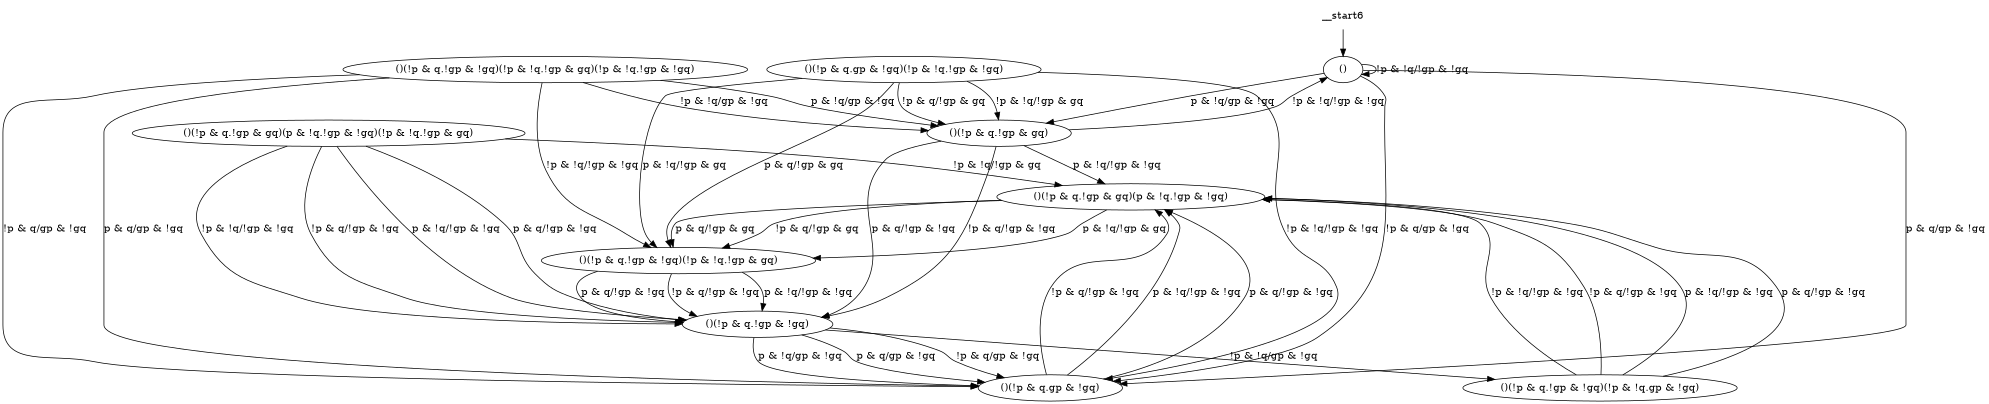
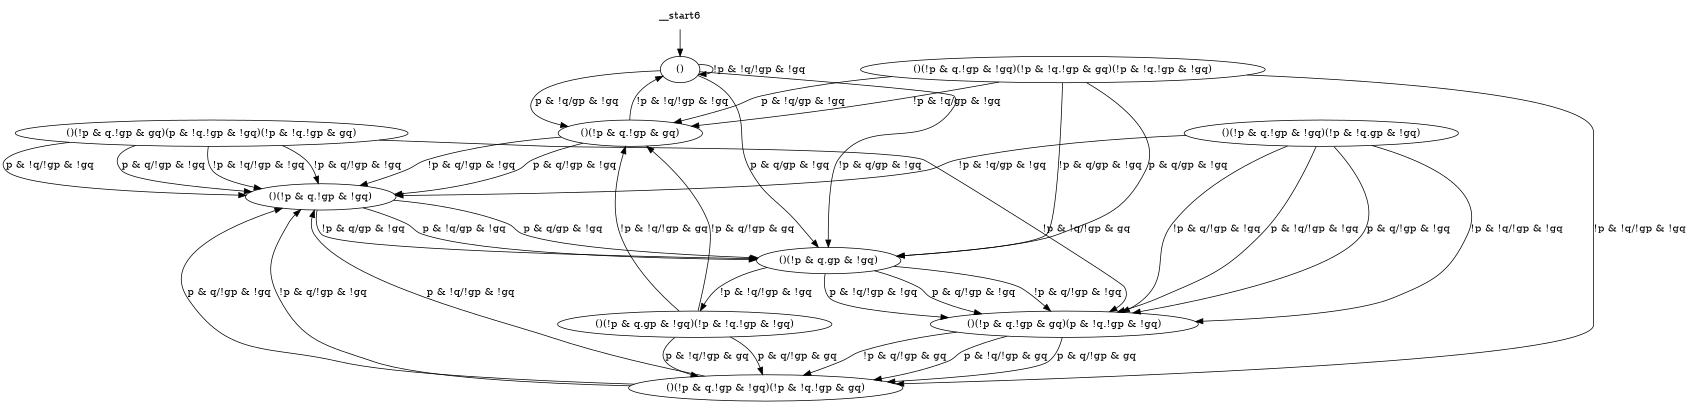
edge "()(!p & q.!gp & gq)" -> "()(!p & q.!gp & gq)(p & !q.!gp & !gq)": removed, label "p & !q/!gp & !gq"
edge "()(!p & q.gp & !gq)(!p & !q.!gp & !gq)" -> "()(!p & q.gp & !gq)": reversed
edge "()(!p & q.!gp & !gq)" -> "()(!p & q.!gp & !gq)(!p & !q.gp & !gq)": reversed
